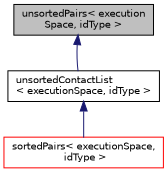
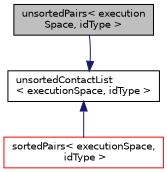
edge "unsortedContactList < executionSpace, idType >" -> "unsortedPairs< execution Space, idType >": reversed
